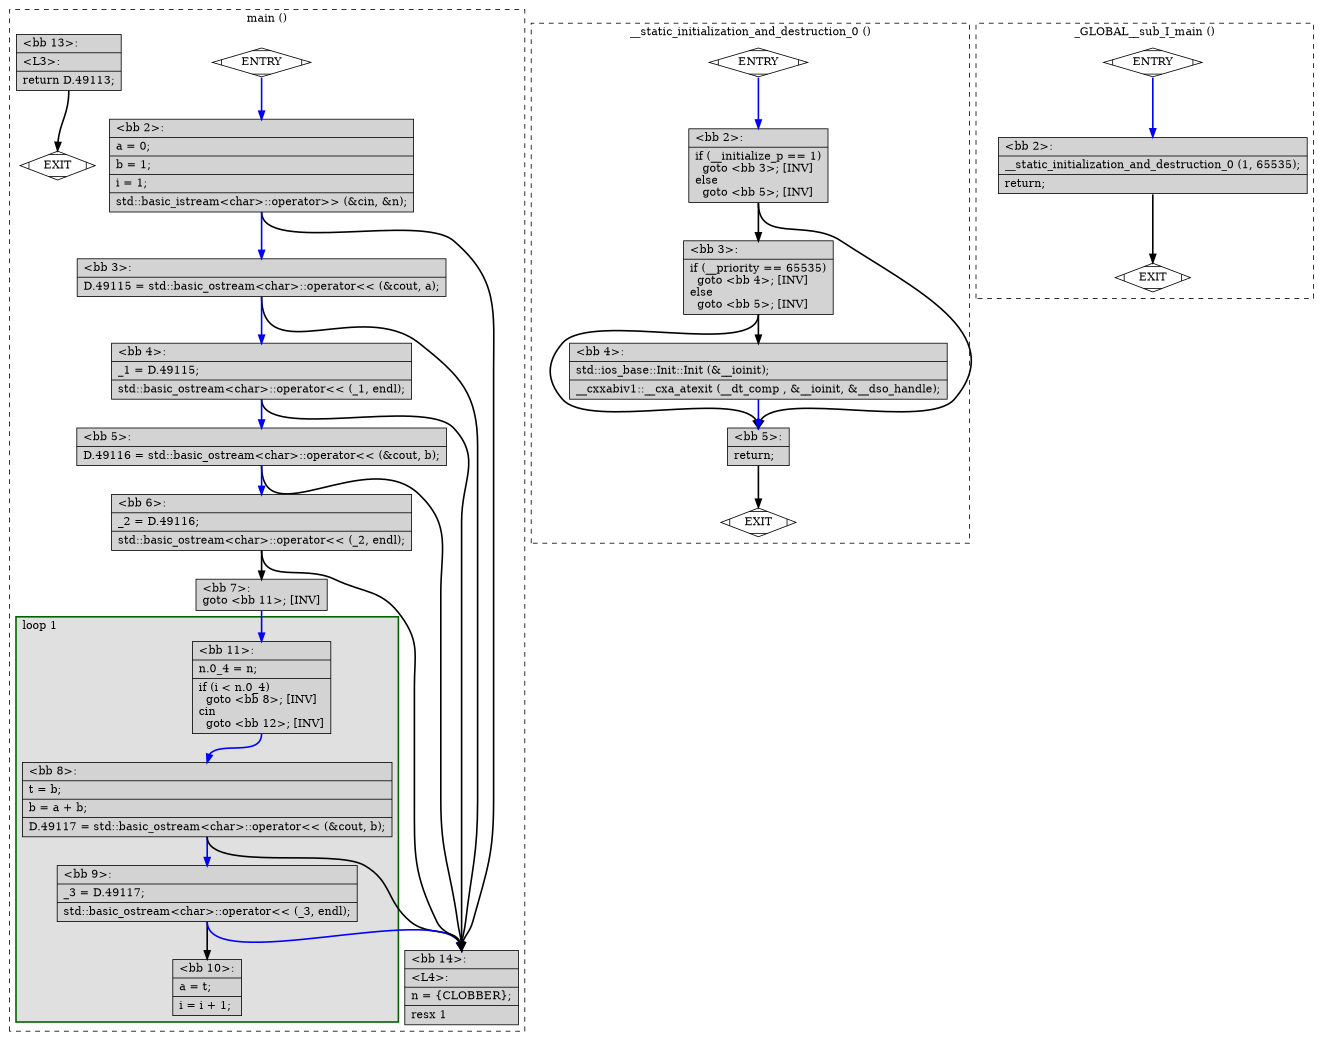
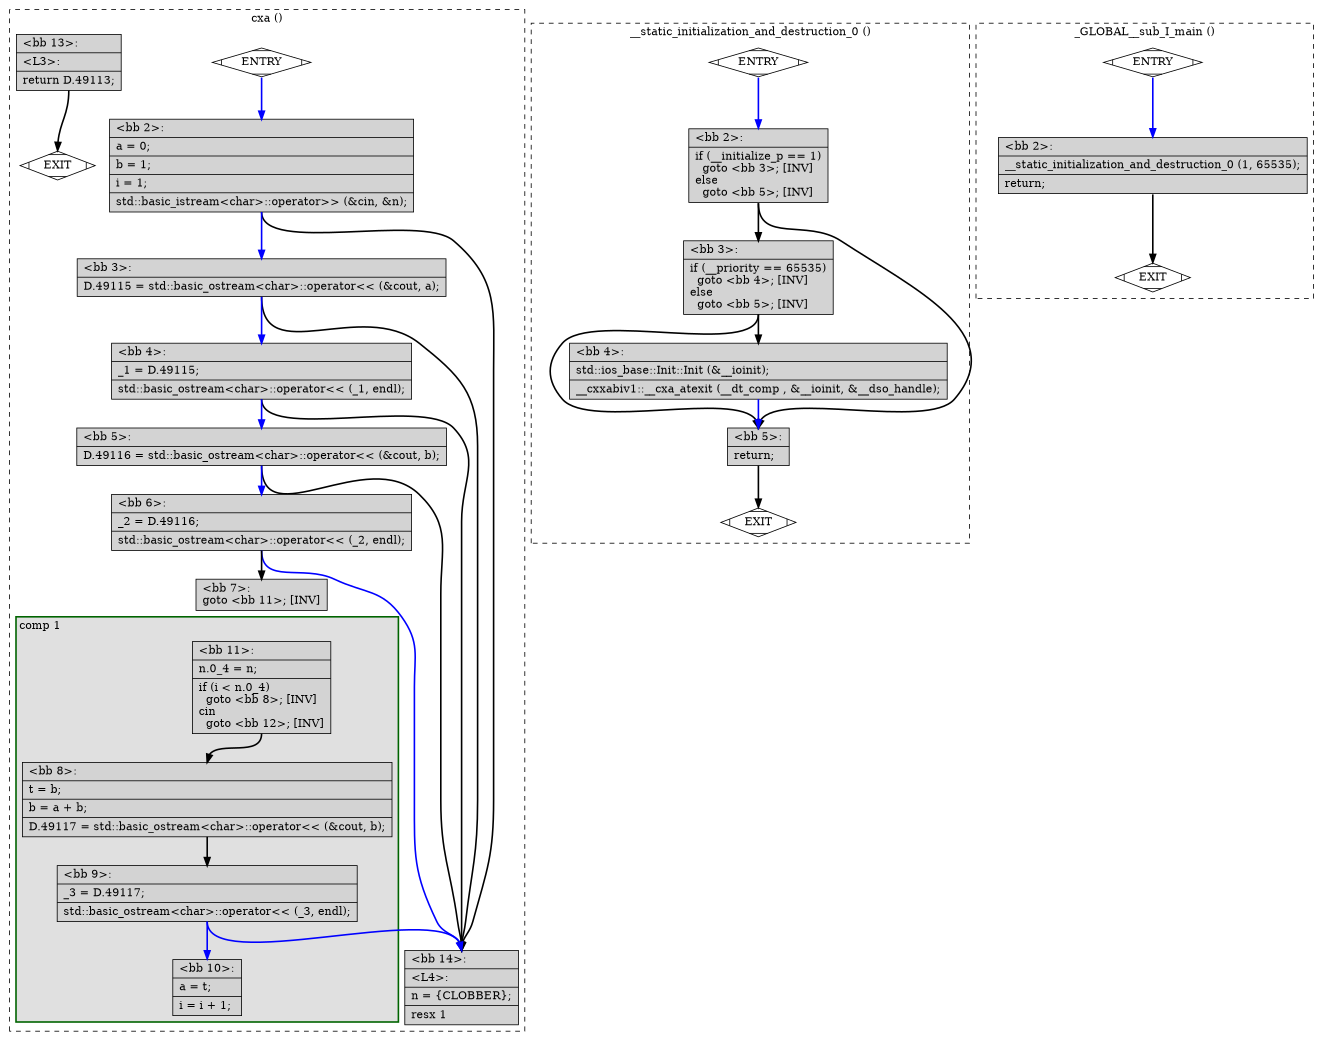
cluster "main ()": label "main ()" -> "cxa ()"
edge "<bb 7>:" -> "<bb 11>:": removed
cluster "loop 1": label "loop 1" -> "comp 1"
edge "<bb 6>:" -> "<bb 14>:": color black -> blue
edge "<bb 11>:" -> "<bb 8>:": color blue -> black
edge "<bb 8>:" -> "<bb 9>:": color blue -> black
edge "<bb 8>:" -> "<bb 14>:": removed
edge "<bb 9>:" -> "<bb 10>:": color black -> blue
